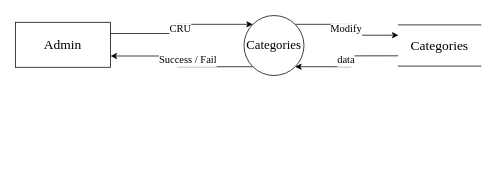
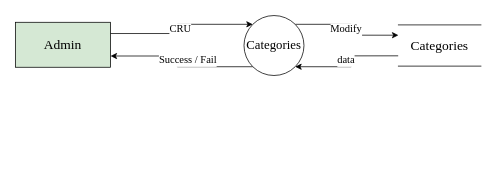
node "Admin": fillcolor #ffffff -> #d5e8d4
